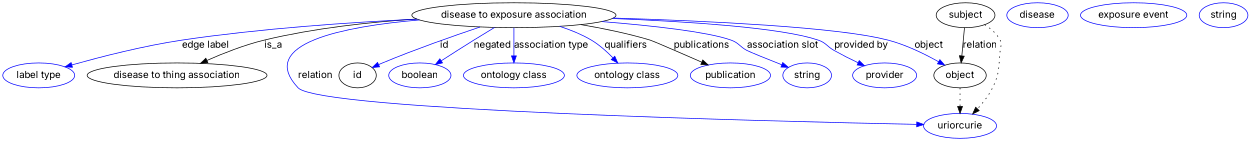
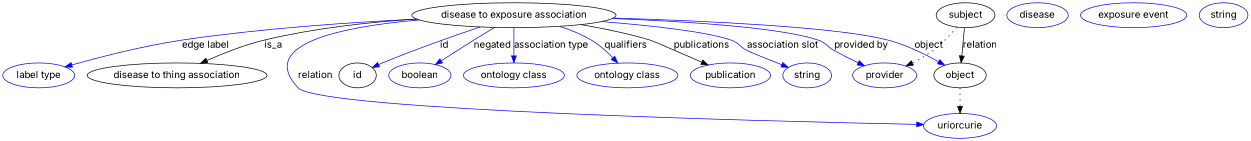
edge "subject" -> "uriorcurie": now "subject" -> "provider"
